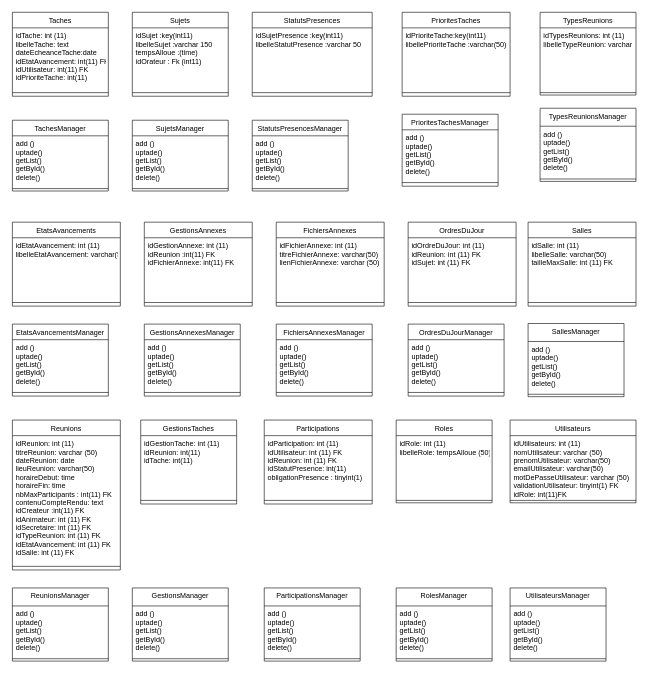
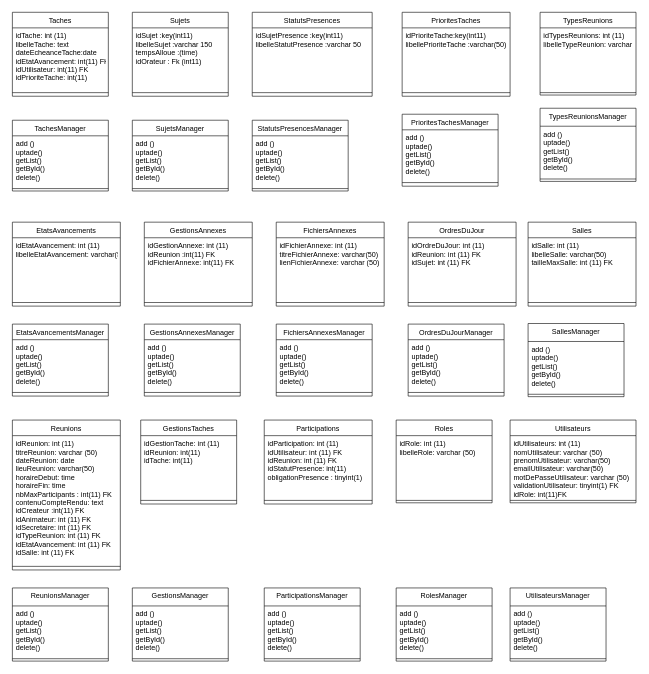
node "idRole: int (11) libelleRole: tempsAlloue (50)": label "idRole: int (11) libelleRole: tempsAlloue (50)" -> "idRole: int (11) libelleRole: varchar (50)"
